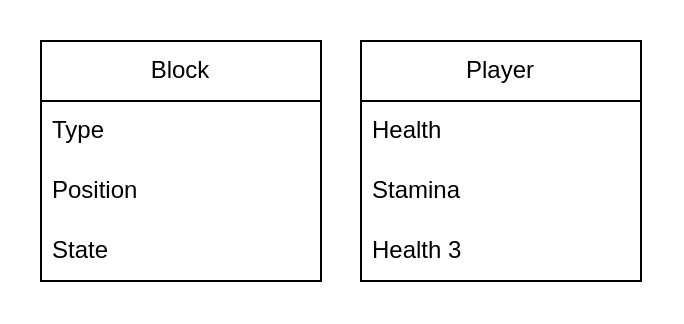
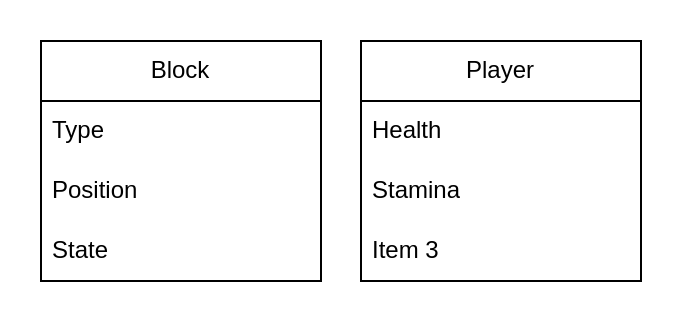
node "Health 3": label "Health 3" -> "Item 3"
